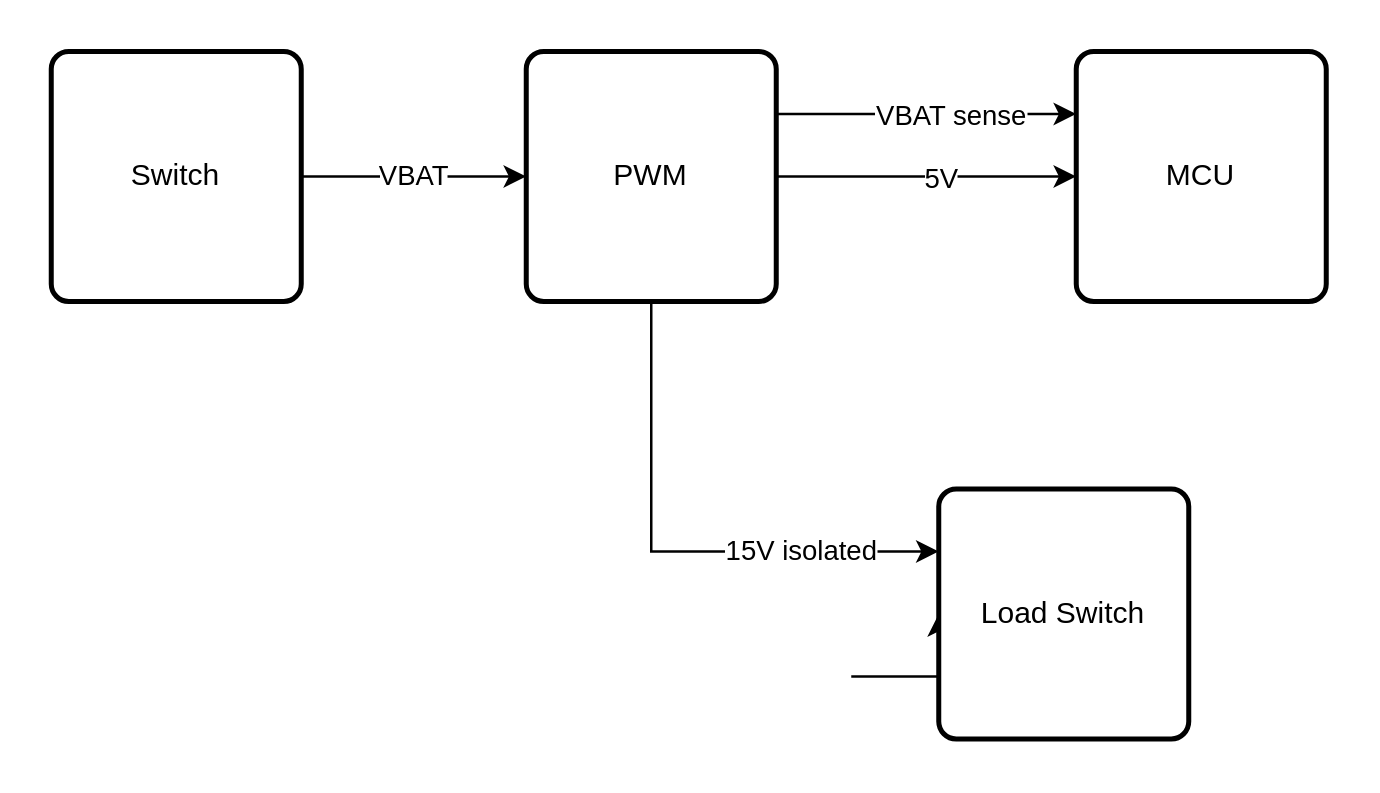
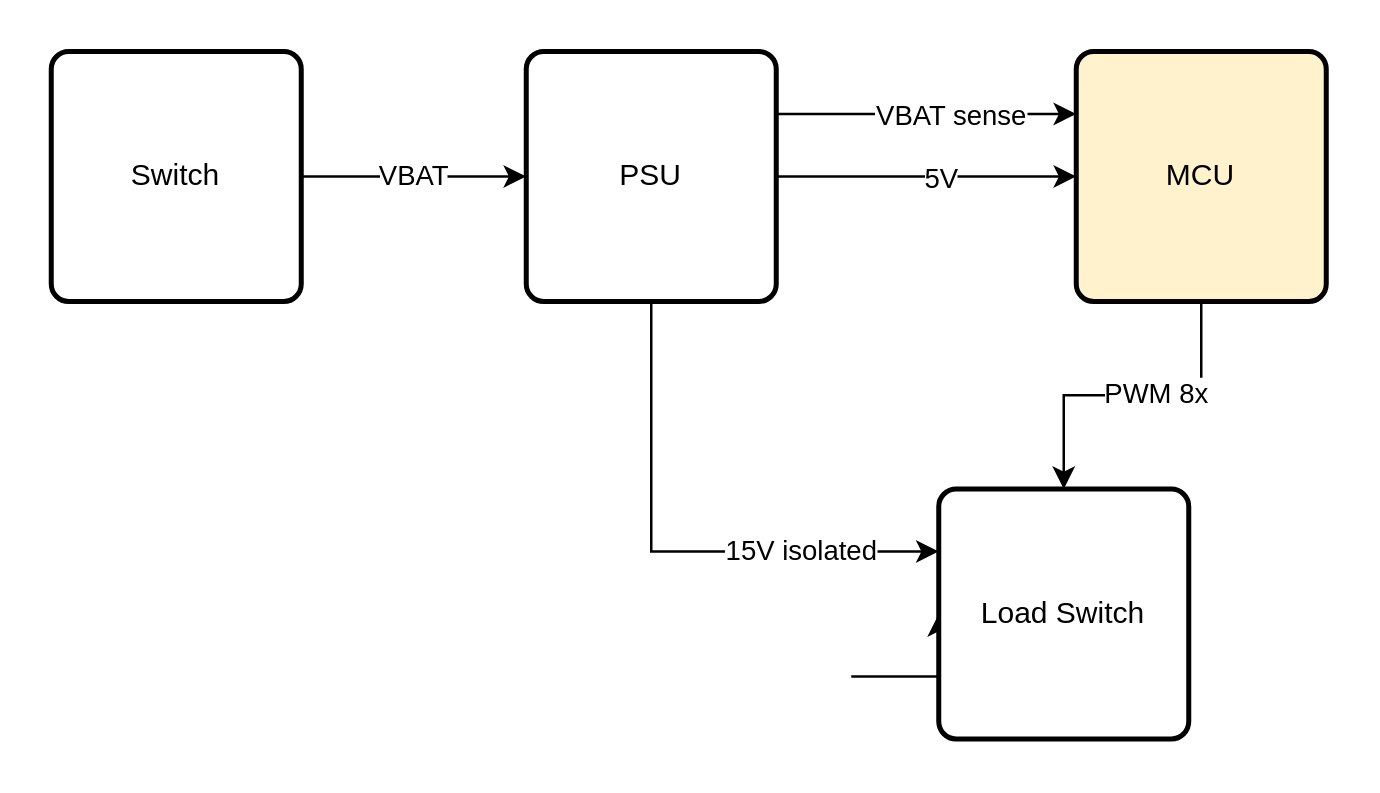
node "PWM": label "PWM" -> "PSU"
node "MCU": fillcolor #ffffff -> #fff2cc
edge "MCU" -> "Load Switch": added, label "PWM 8x"
